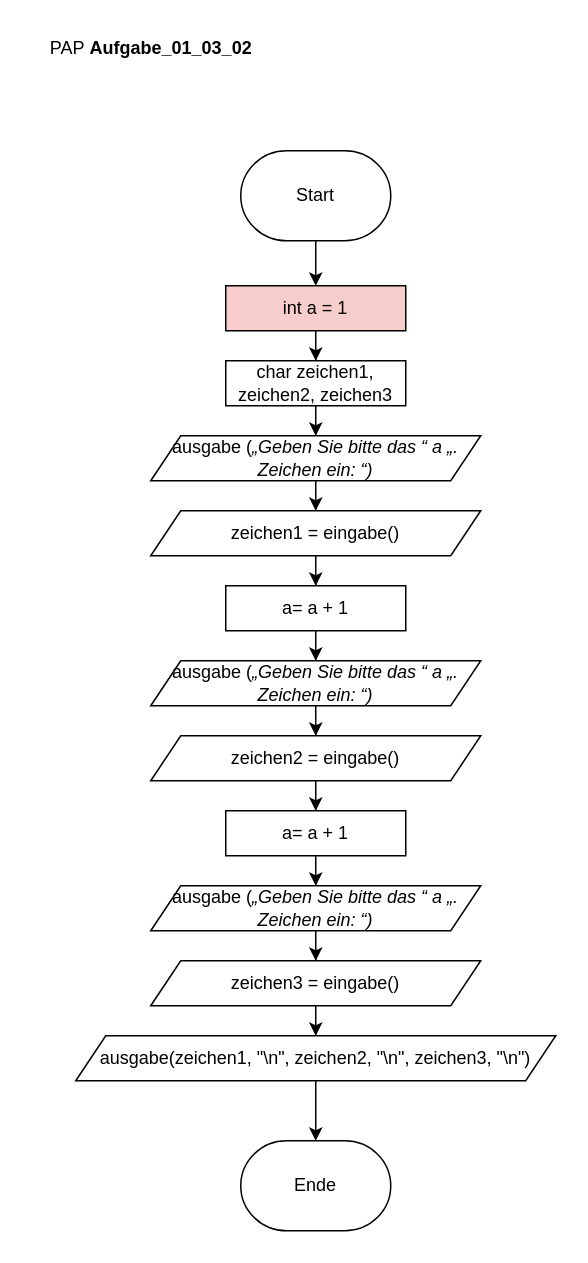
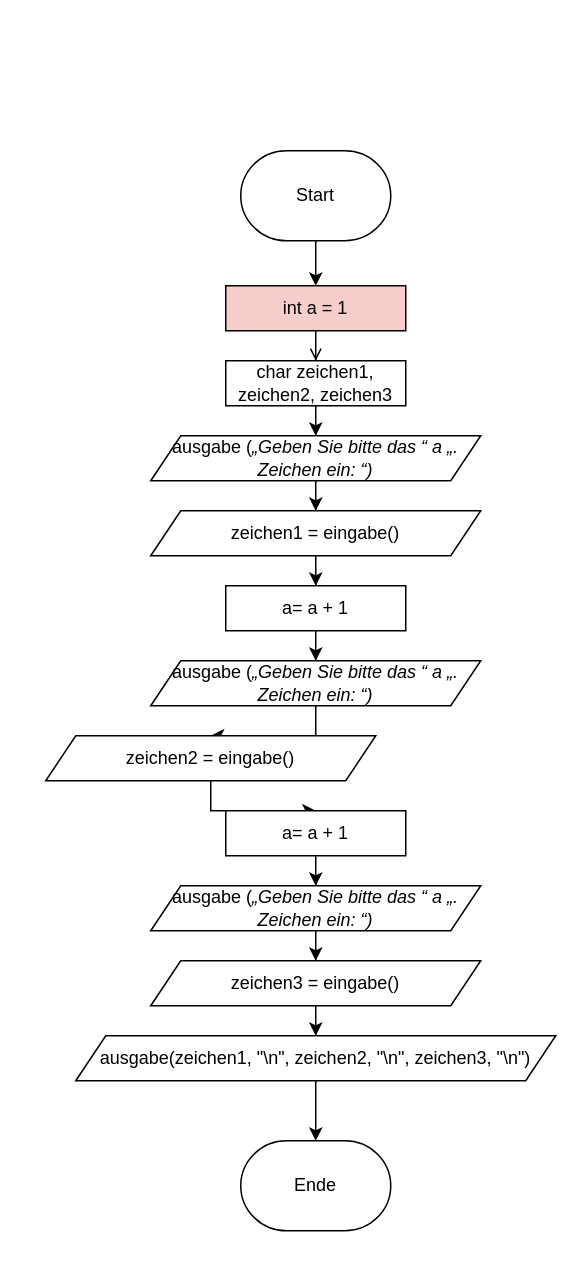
node "PAP Aufgabe_01_03_02": removed
edge "int a = 1" -> "char zeichen1, zeichen2, zeichen3": arrowhead classic -> open
node "zeichen2 = eingabe()": moved (316, 758) -> (211, 758)
